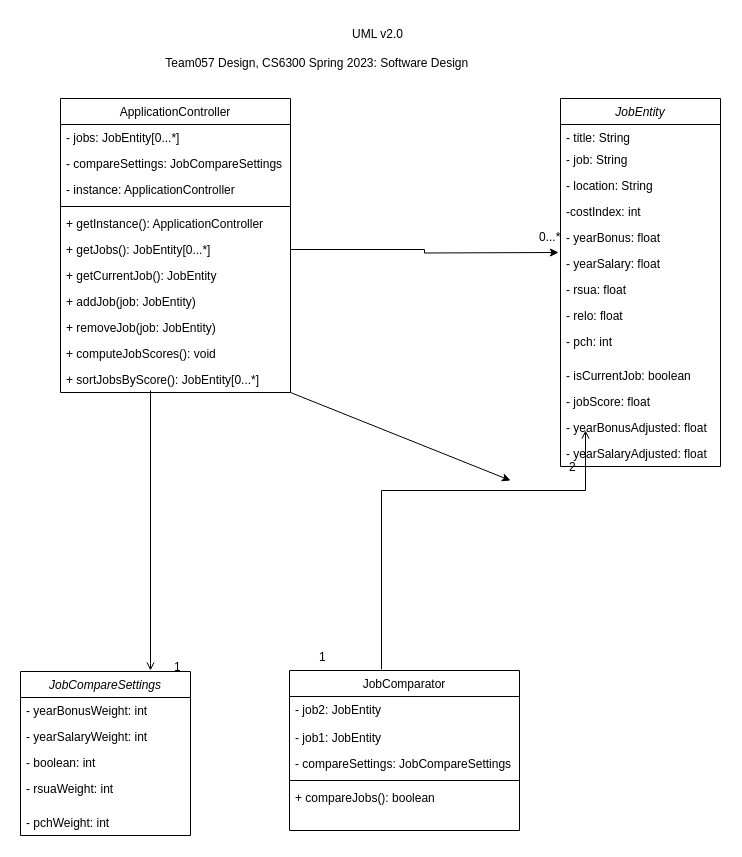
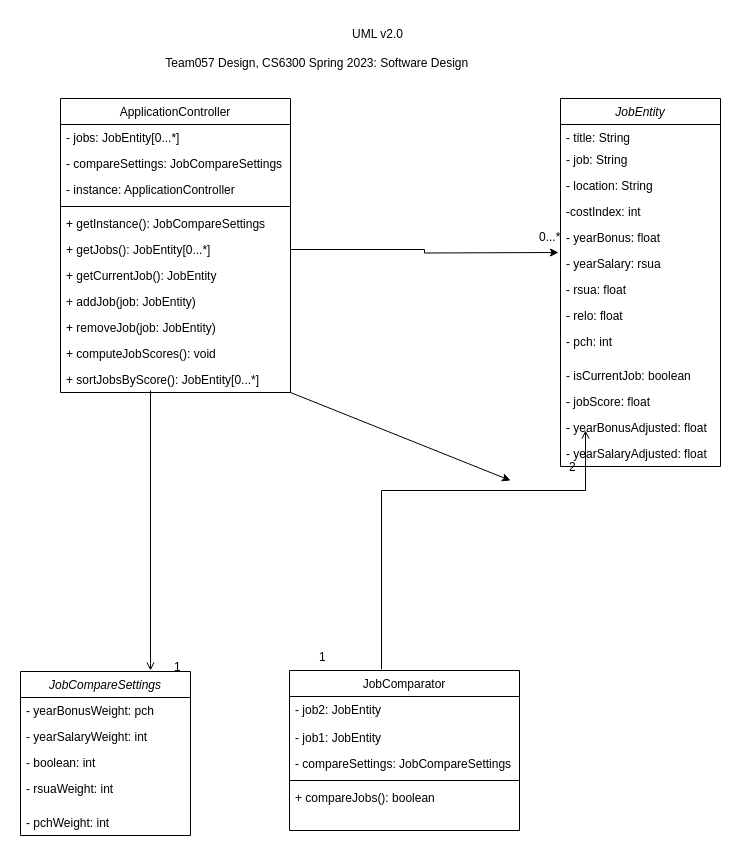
node "+ getInstance(): ApplicationController": label "+ getInstance(): ApplicationController" -> "+ getInstance(): JobCompareSettings"
node "- yearSalary: float": label "- yearSalary: float" -> "- yearSalary: rsua"
node "- yearBonusWeight: int": label "- yearBonusWeight: int" -> "- yearBonusWeight: pch"
